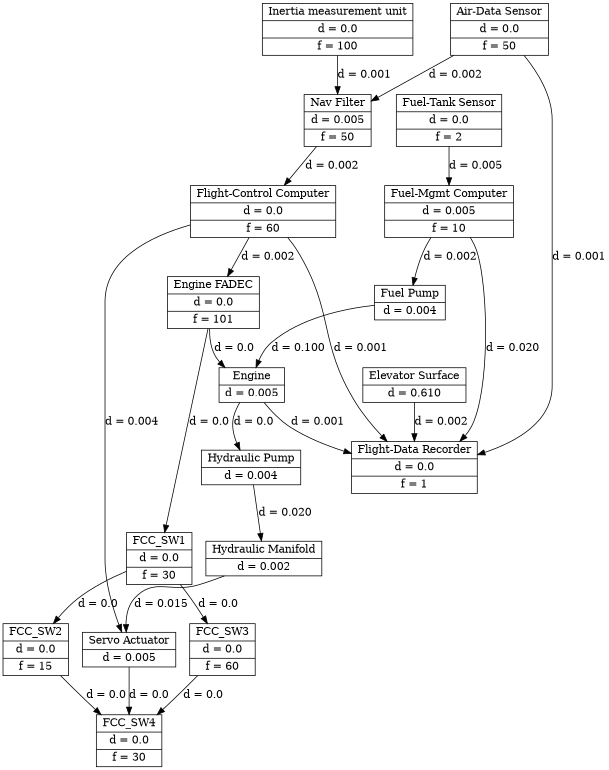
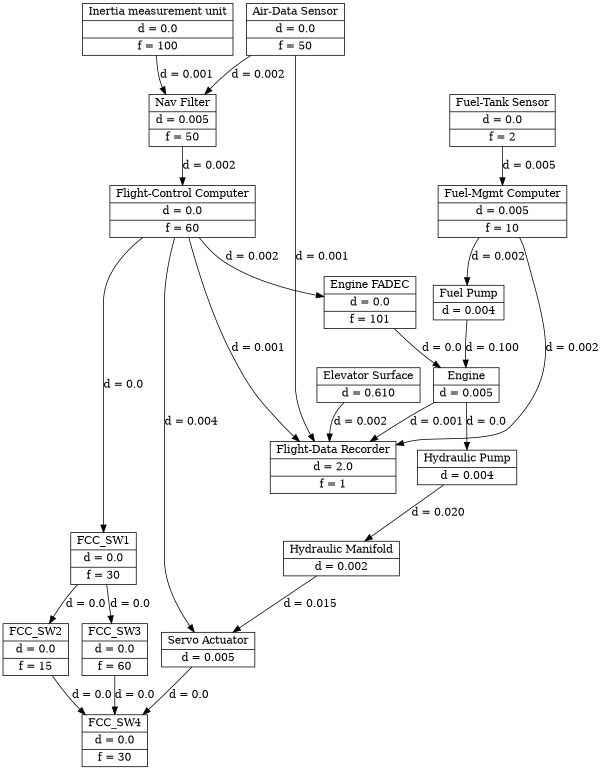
edge "Fuel-Mgmt Computer" -> "Flight-Data Recorder": label "d = 0.020" -> "d = 0.002"
edge "Engine FADEC" -> "FCC_SW1": now "Flight-Control Computer" -> "FCC_SW1"
node "Flight-Data Recorder": text "d = 0.0" -> "d = 2.0"
